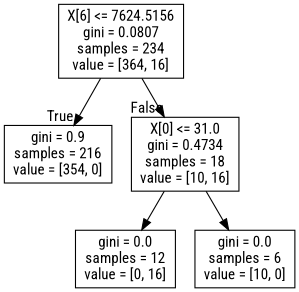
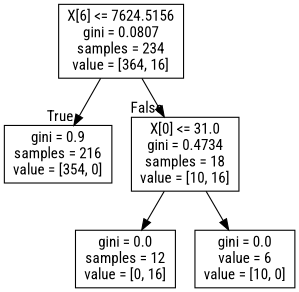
node "gini = 0.0 samples = 6 value = [10, 0]": label "gini = 0.0 samples = 6 value = [10, 0]" -> "gini = 0.0 value = 6 value = [10, 0]"
